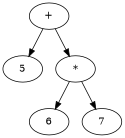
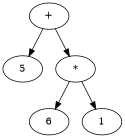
node "7": label "7" -> "1"
